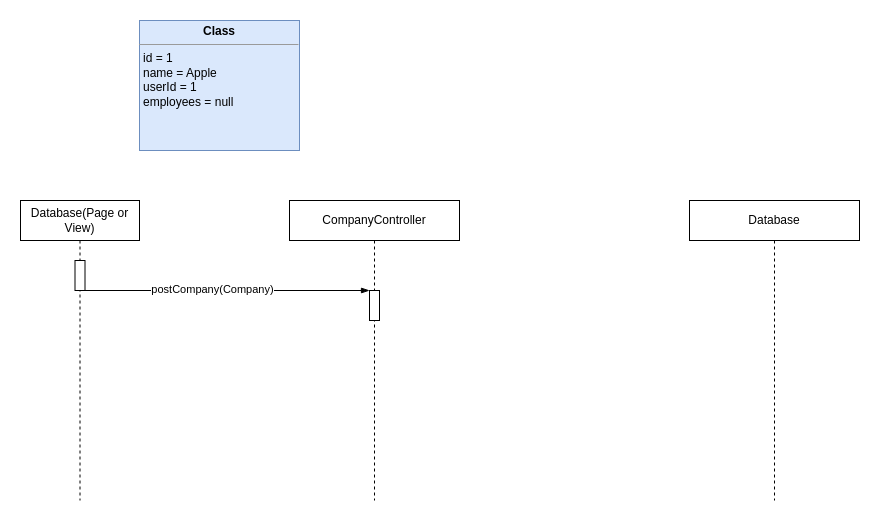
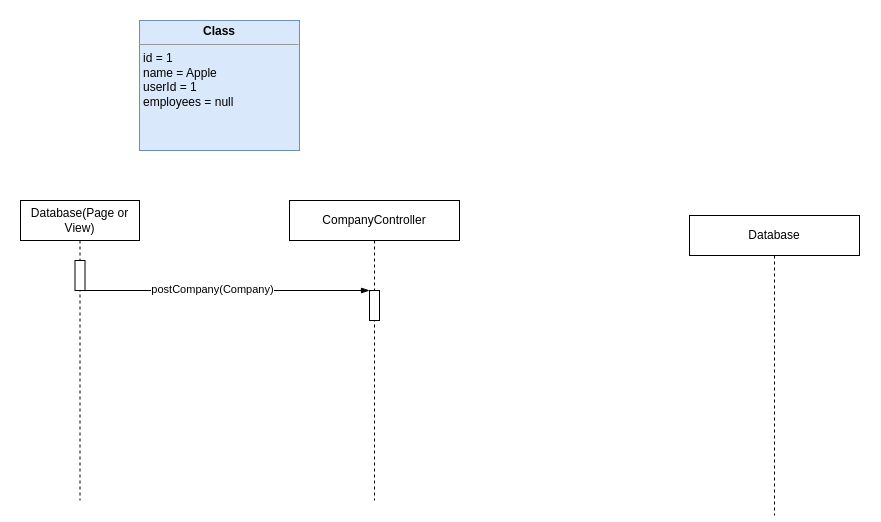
node "Database": moved (775, 351) -> (775, 366)
